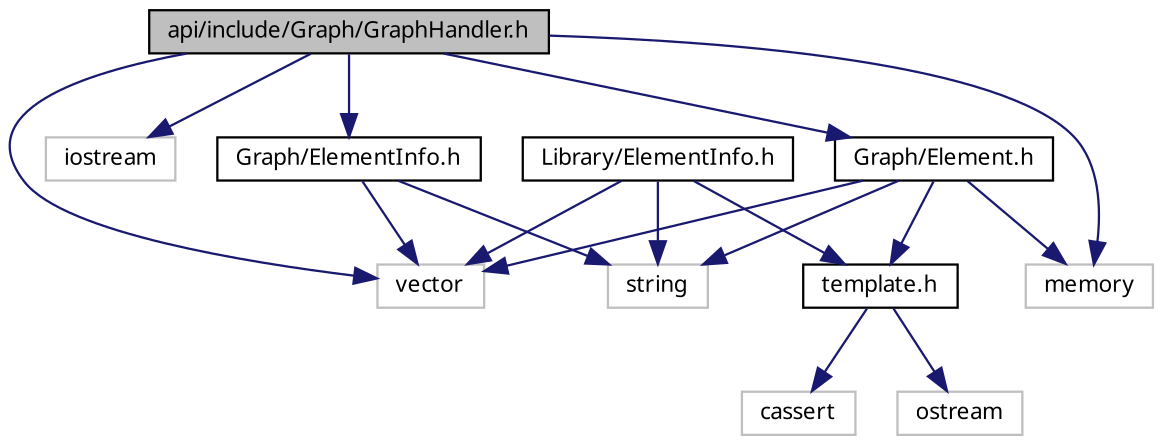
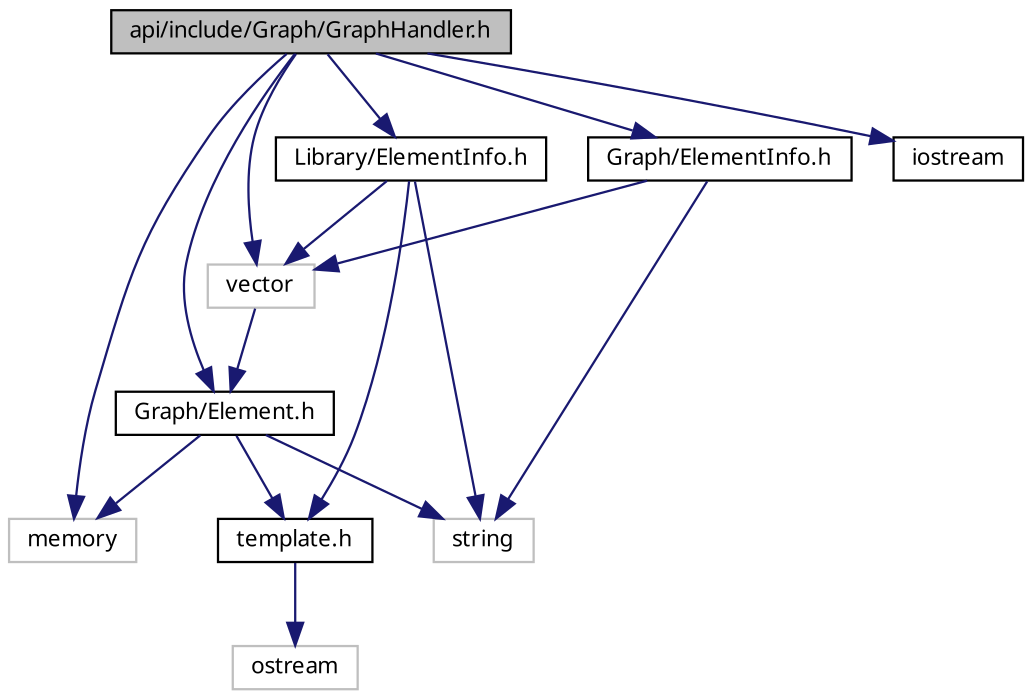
edge "api/include/Graph/GraphHandler.h" -> "Library/ElementInfo.h": added
node "iostream": color grey75 -> black
edge "Graph/Element.h" -> "vector": reversed
node "cassert": removed
